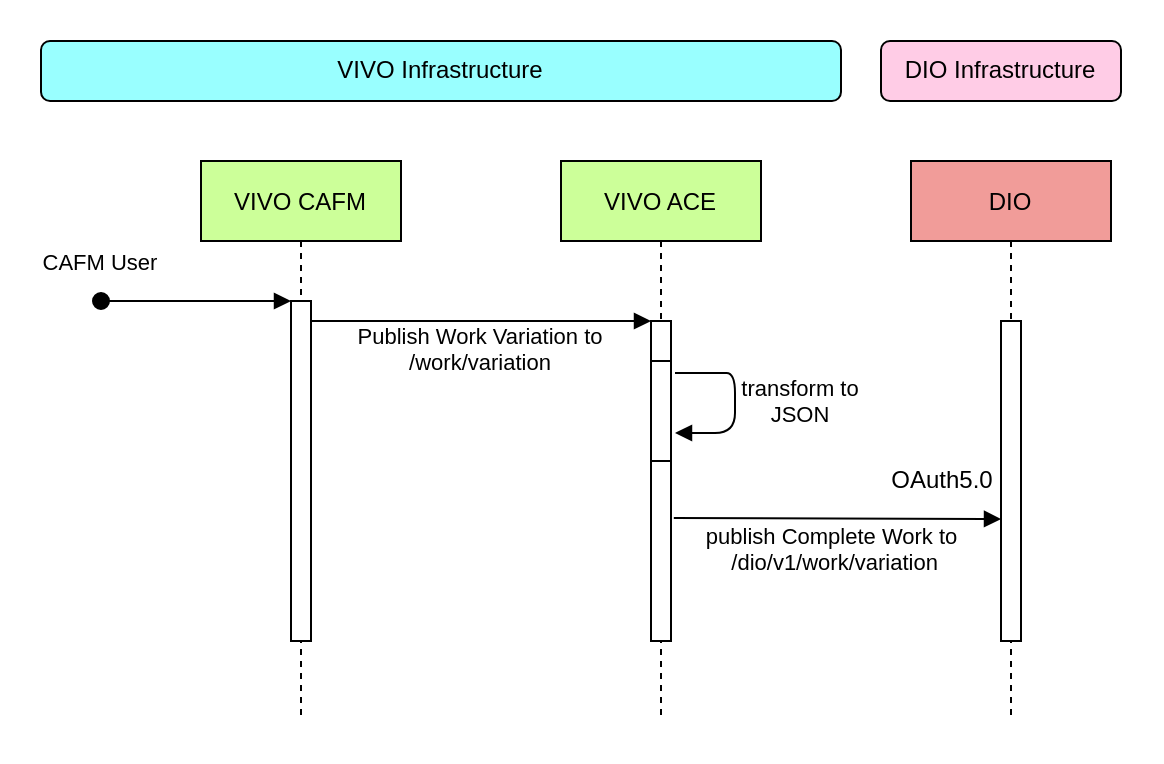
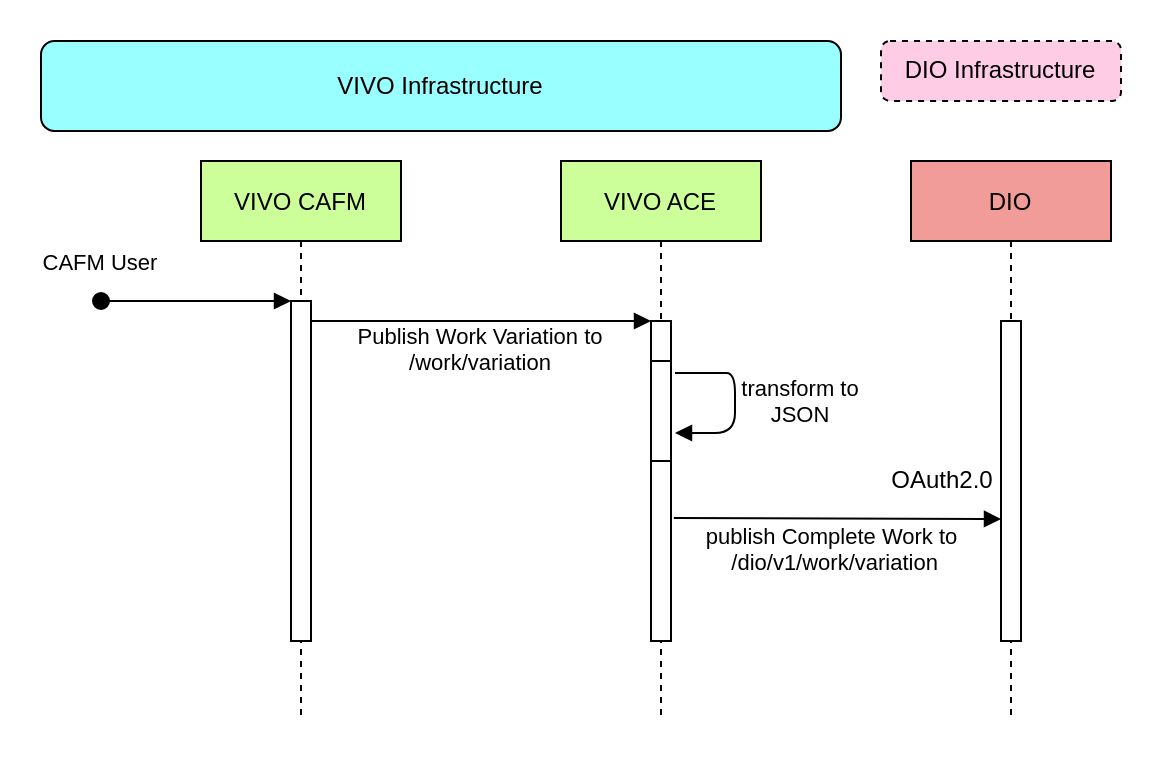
node "VIVO Infrastructure": size 800x60 -> 800x90
node "DIO Infrastructure": style solid -> dashed
node "OAuth5.0": label "OAuth5.0" -> "OAuth2.0"
